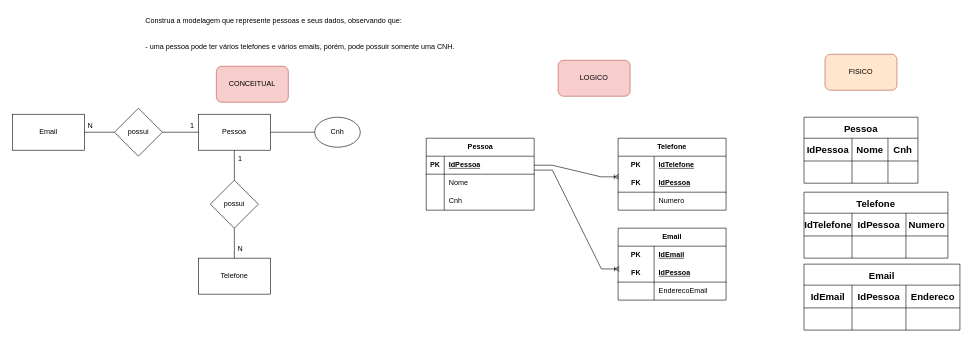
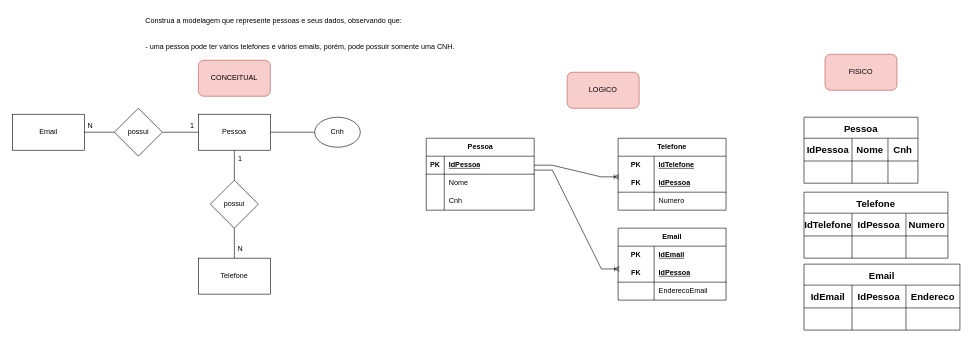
node "FISICO": fillcolor #ffe6cc -> #f8cecc
node "LOGICO": moved (594, 78) -> (603, 90)
node "CONCEITUAL": moved (252, 84) -> (234, 78)
